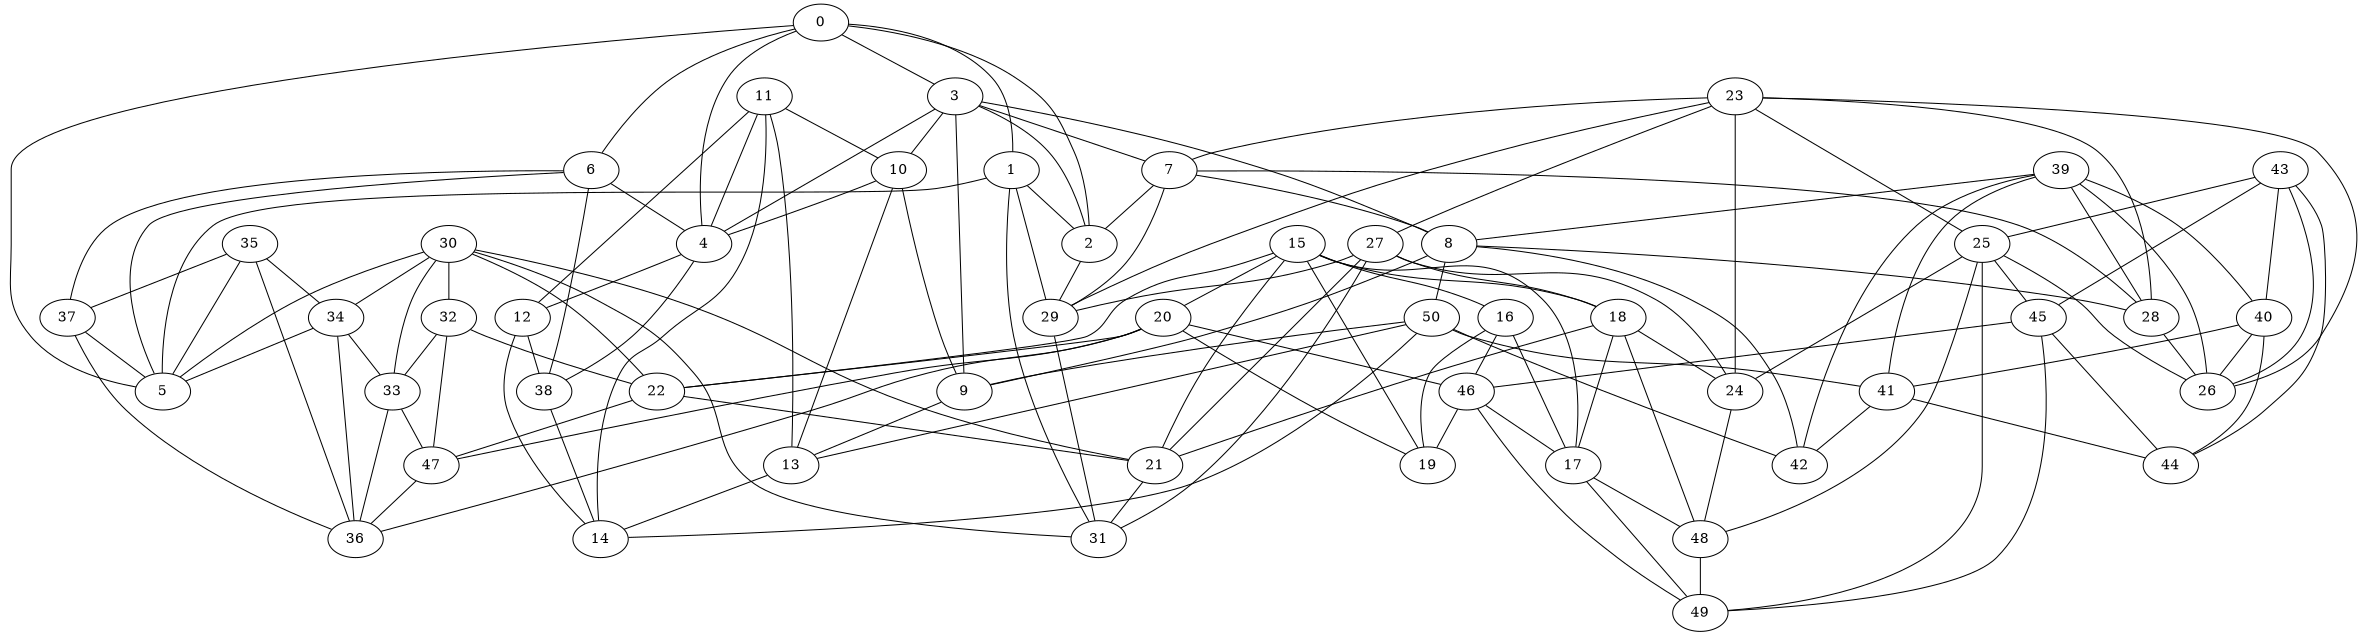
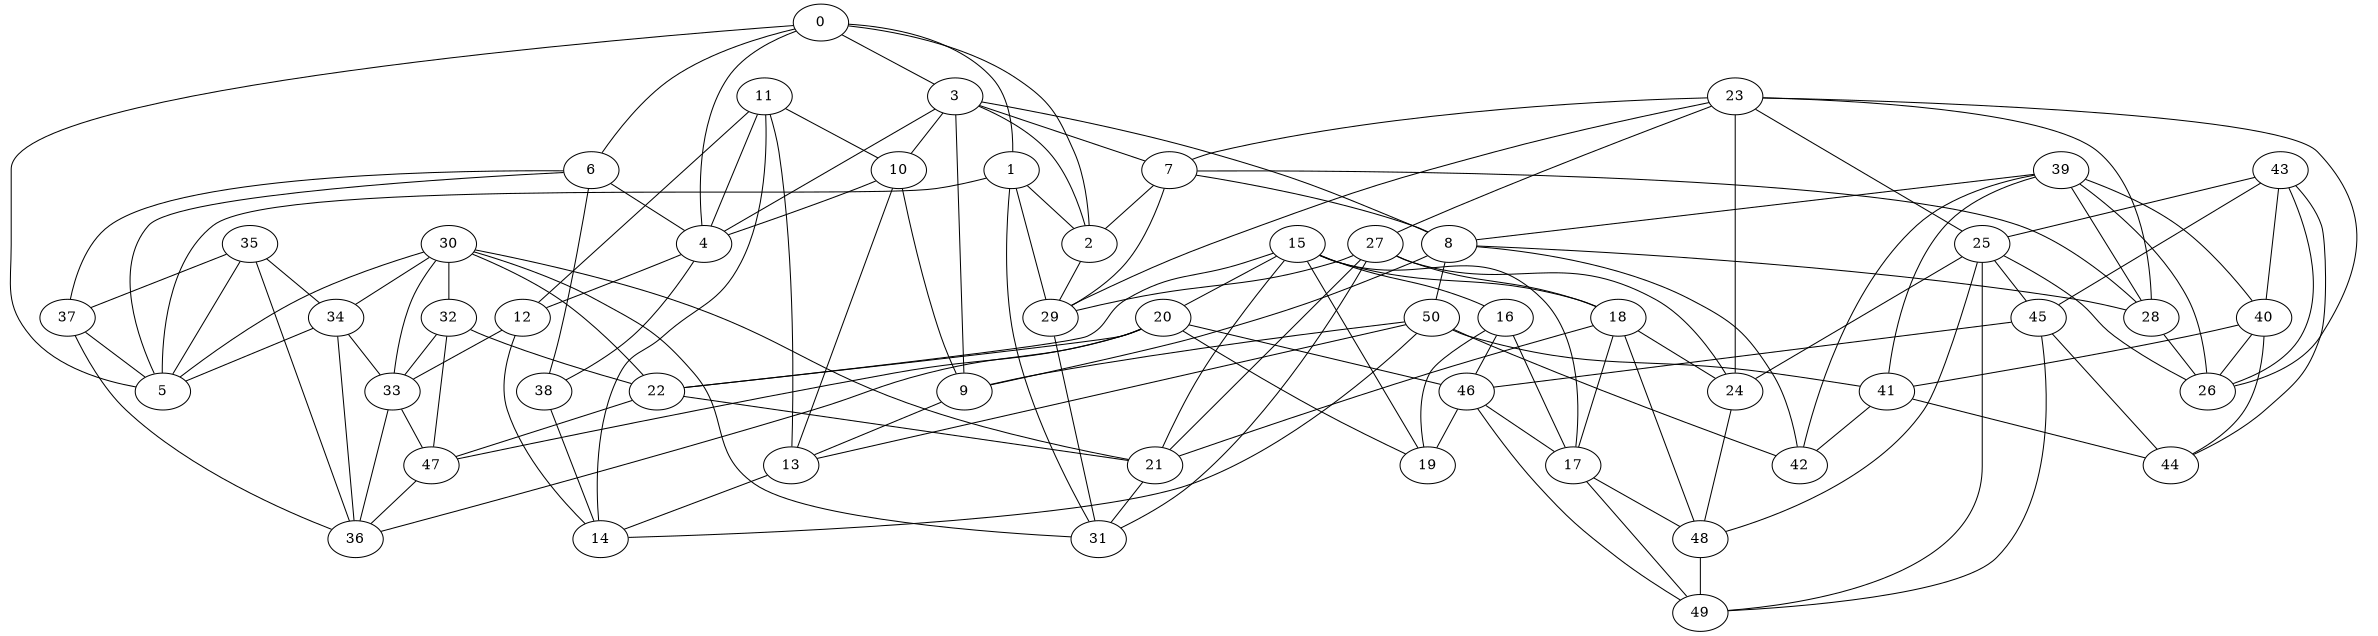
edge "12" -- "38": now "12" -- "33"
